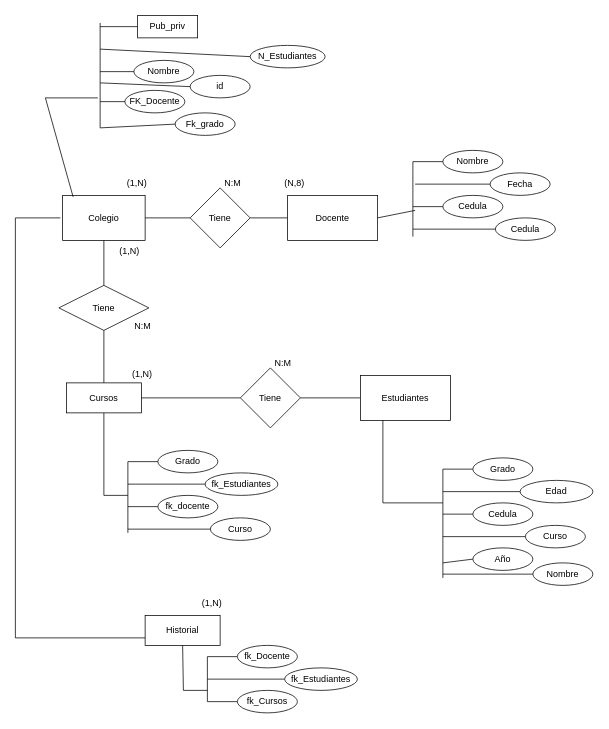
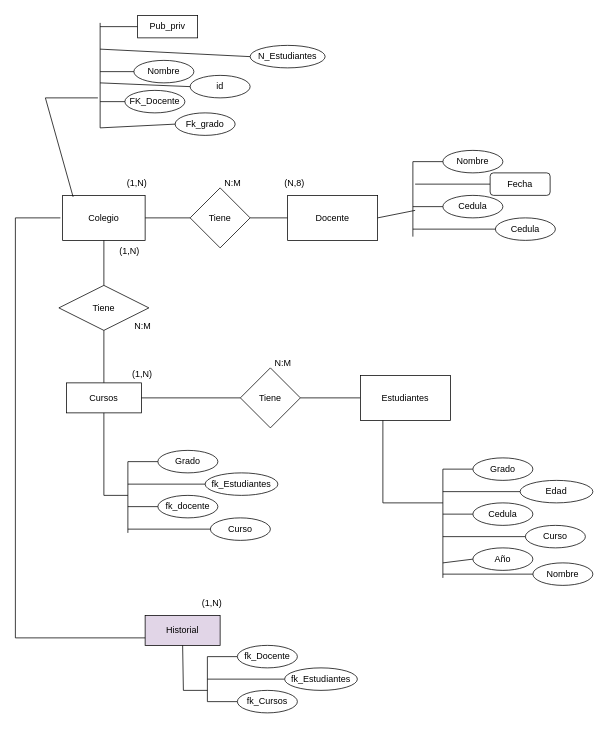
node "Fecha": shape ellipse -> rounded rectangle
node "Historial": fillcolor #ffffff -> #e1d5e7
